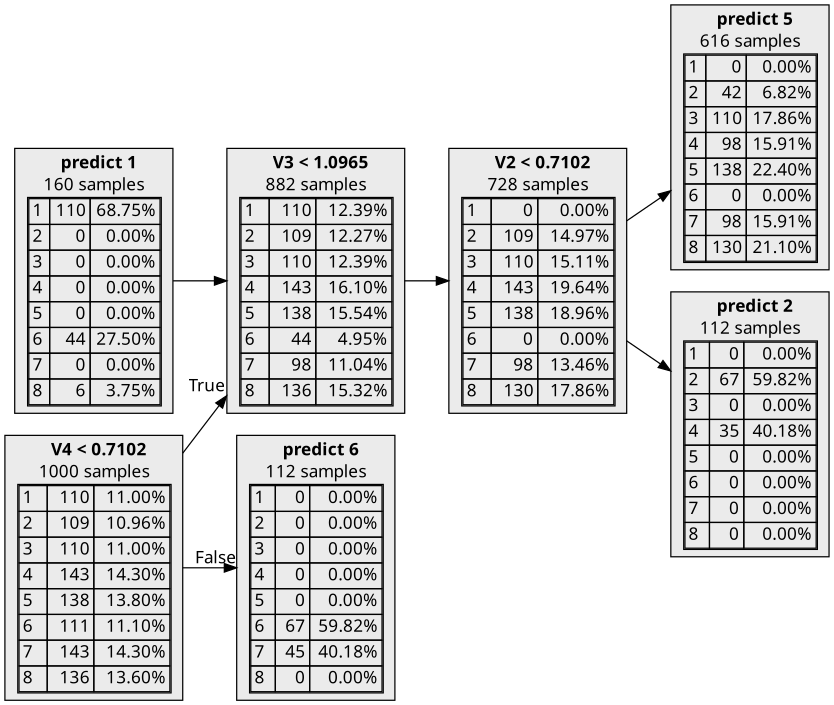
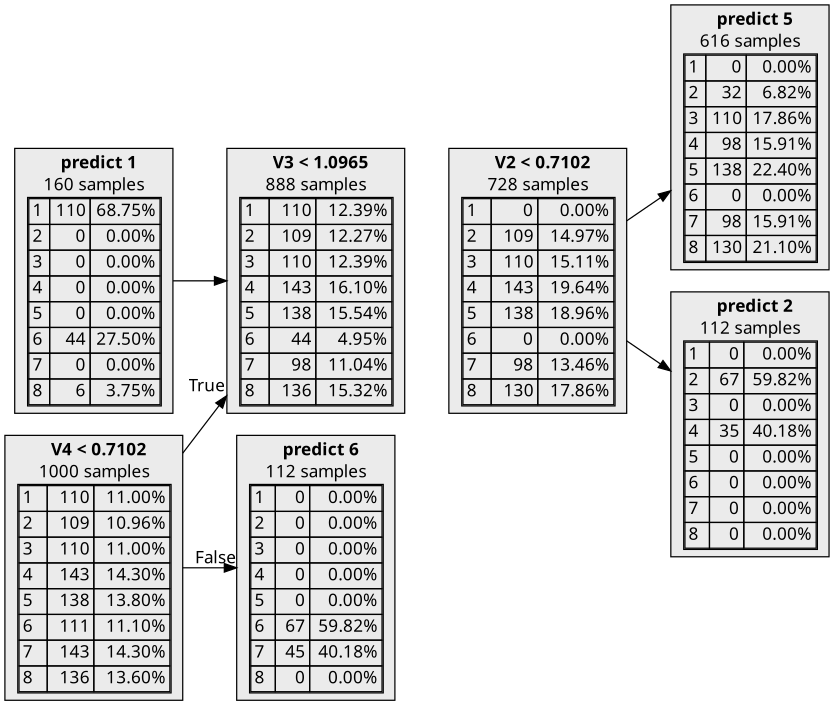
node "predict 5": text "42" -> "32"
node "V3 < 1.0965": text "882 samples" -> "888 samples"
edge "V3 < 1.0965" -> "V2 < 0.7102": removed
